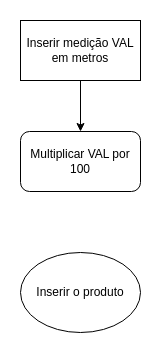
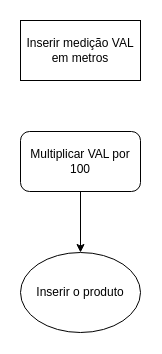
edge "Inserir medição VAL em metros" -> "Multiplicar VAL por 100": removed
edge "Multiplicar VAL por 100" -> "Inserir o produto": added
